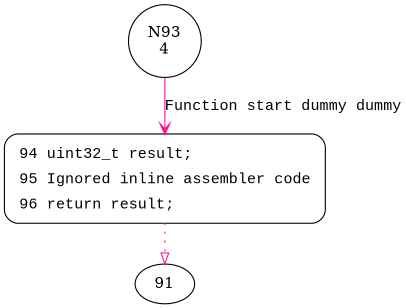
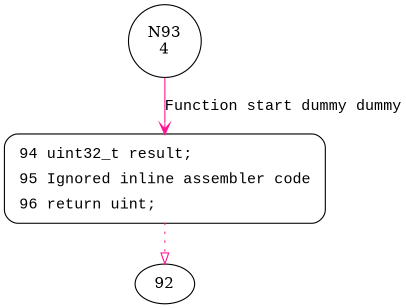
node "94": text "return result;" -> "return uint;"
node "91": label "91" -> "92"
